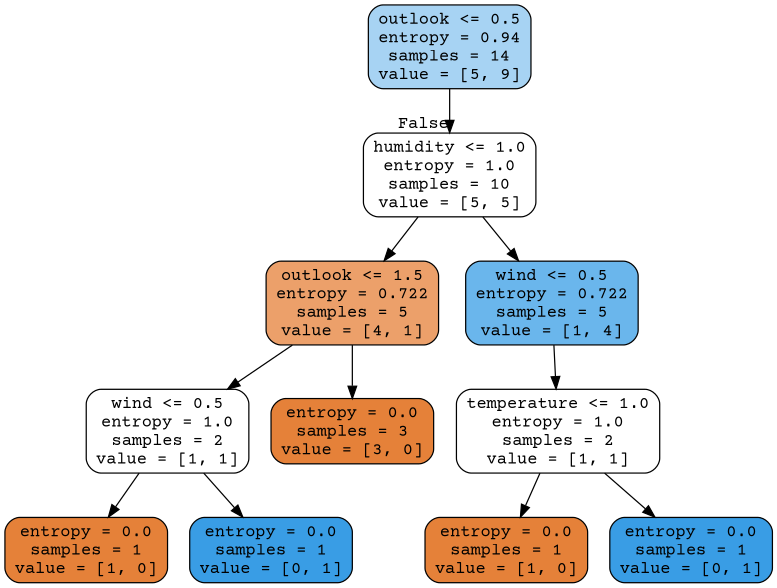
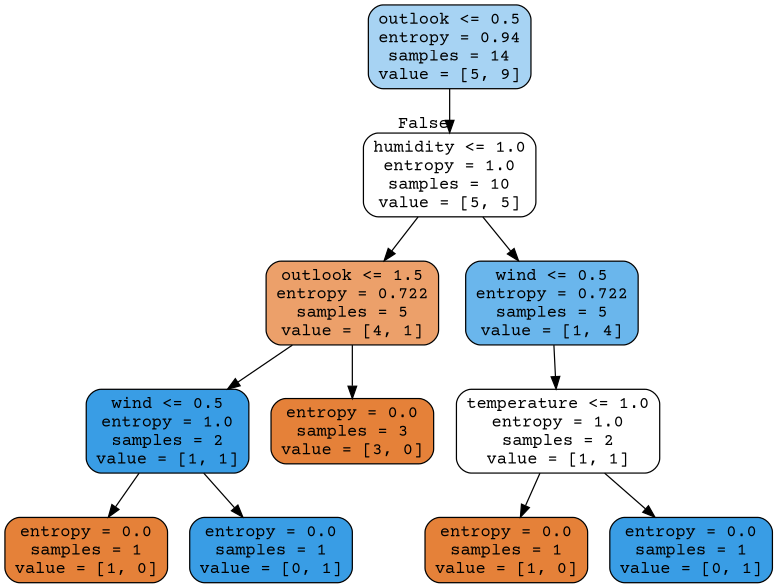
node "wind <= 0.5 entropy = 1.0 samples = 2 value = [1, 1]": fillcolor #ffffff -> #399de5
